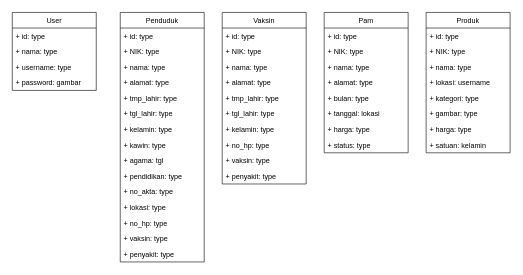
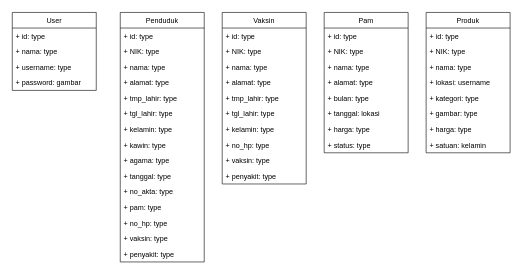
node "+ agama: tgl": label "+ agama: tgl" -> "+ agama: type"
node "+ pendidikan: type": label "+ pendidikan: type" -> "+ tanggal: type"
node "+ lokasi: type": label "+ lokasi: type" -> "+ pam: type"
